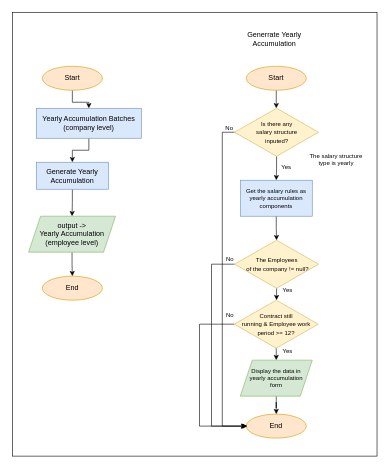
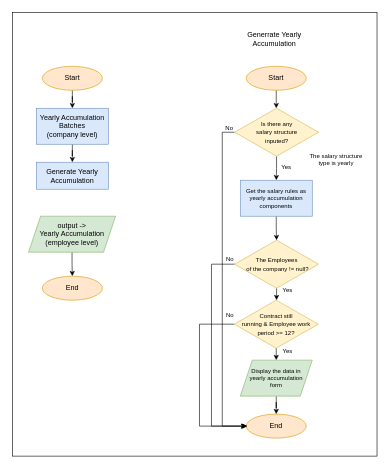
node "Yearly Accumulation Batches (company level)": size 105x30 -> 72x36
edge "Generate Yearly Accumulation" -> "output -> Yearly Accumulation (employee level)": removed
